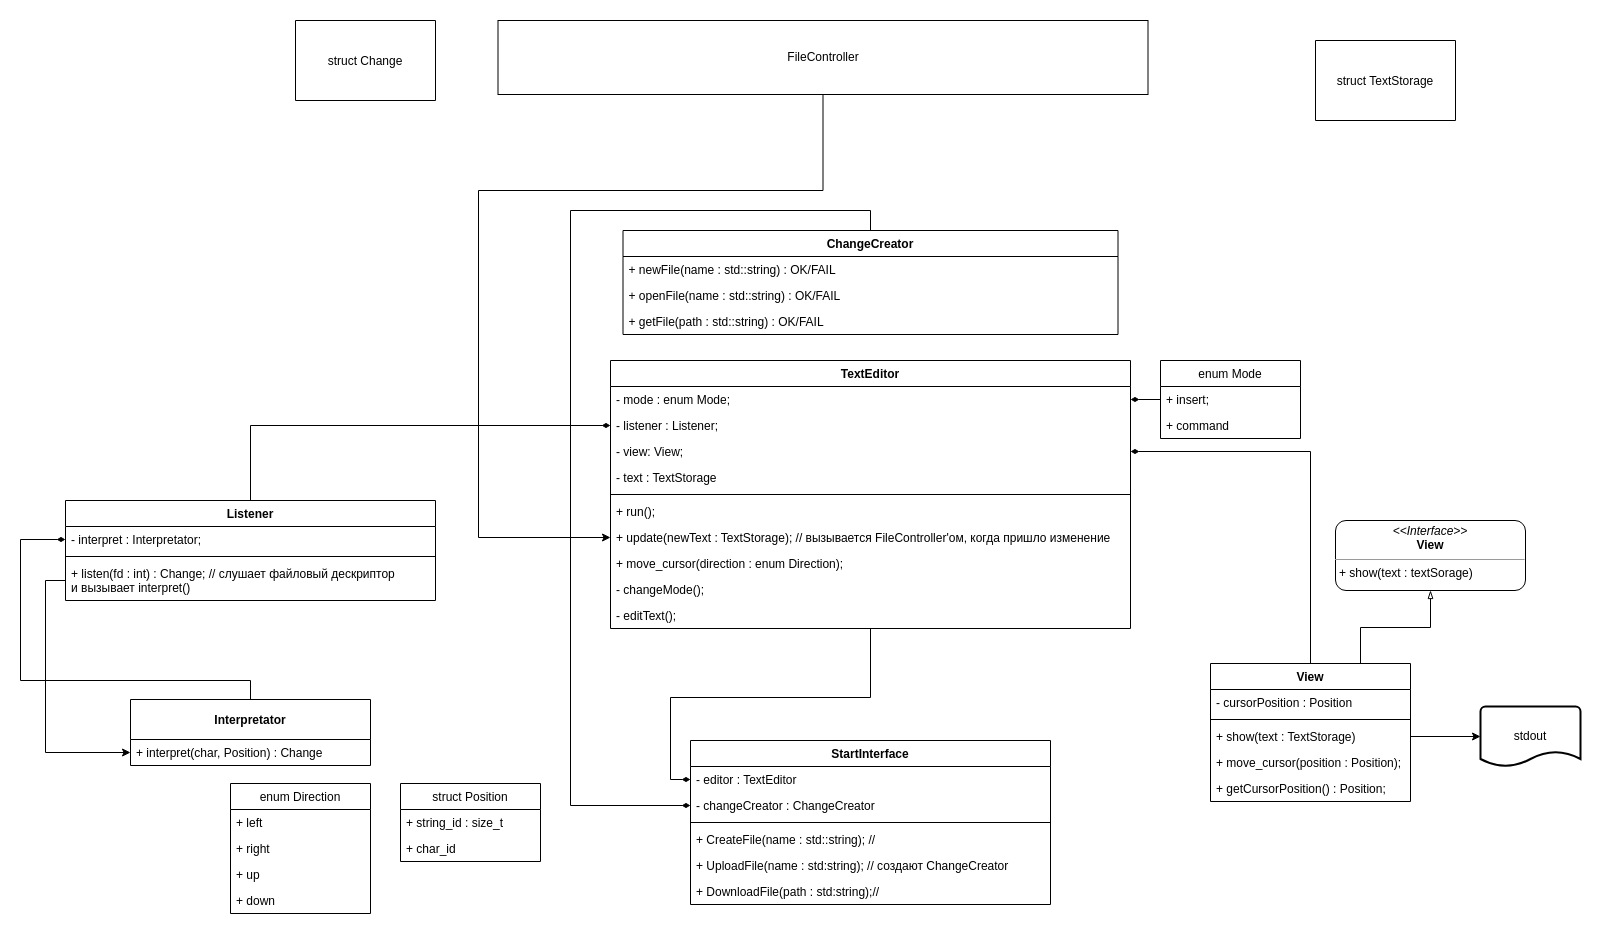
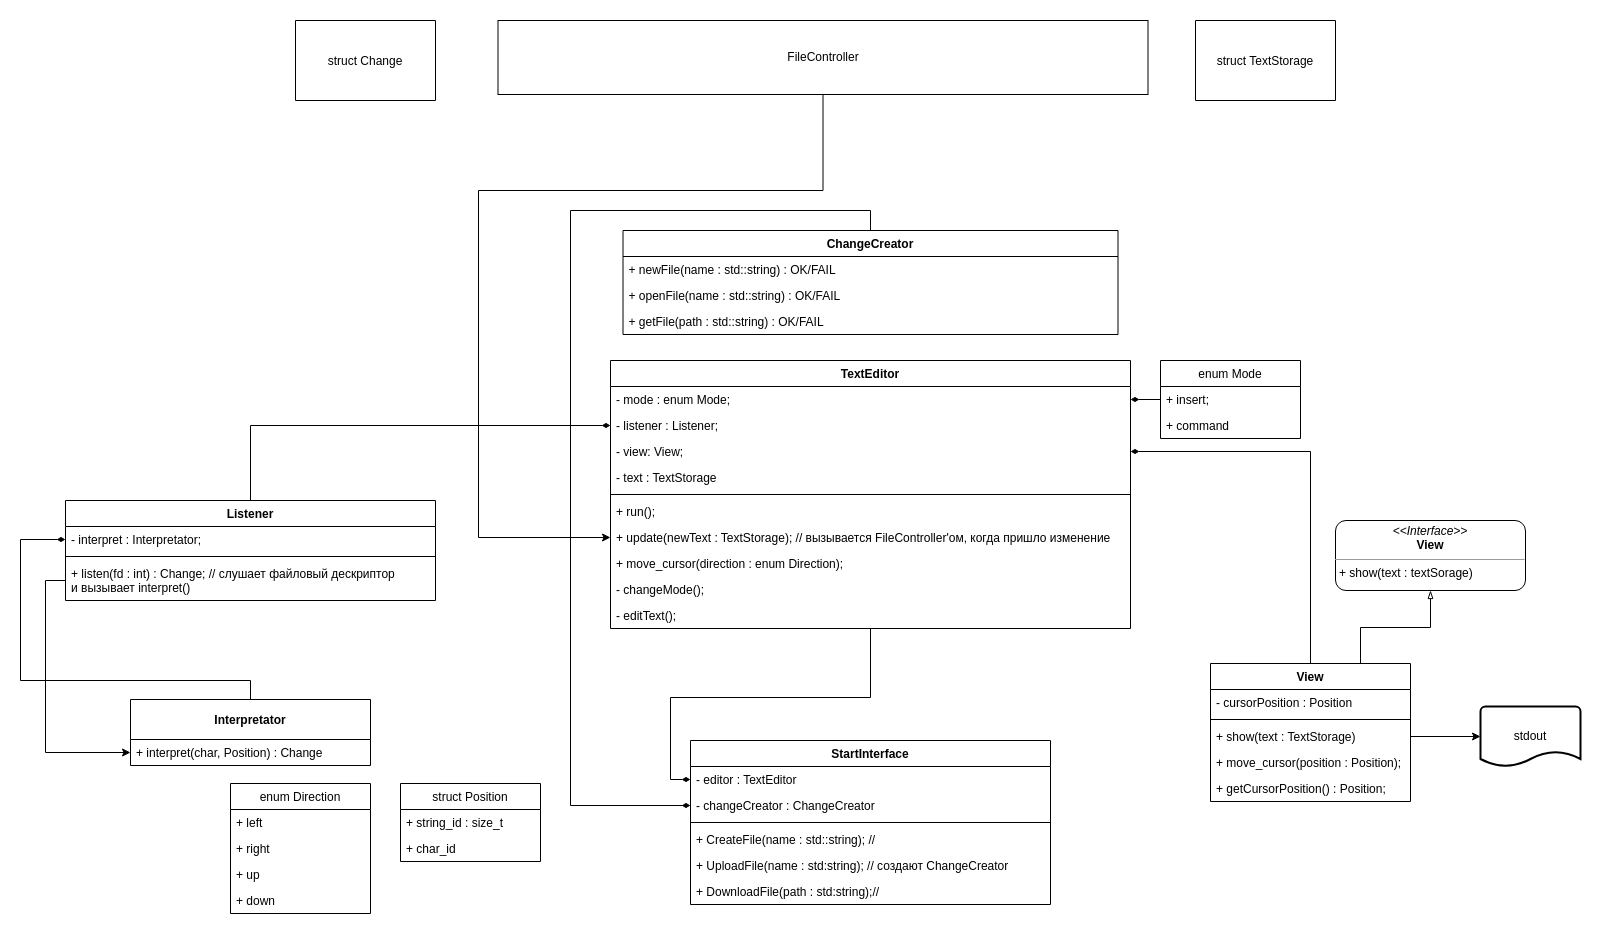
node "struct TextStorage": moved (1386, 81) -> (1266, 61)
